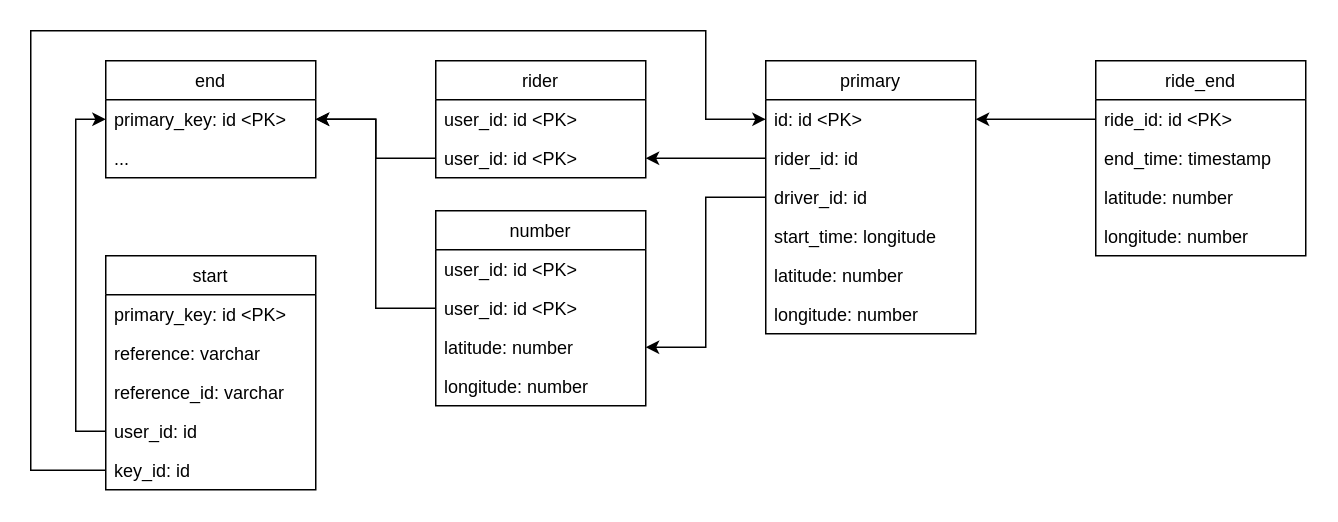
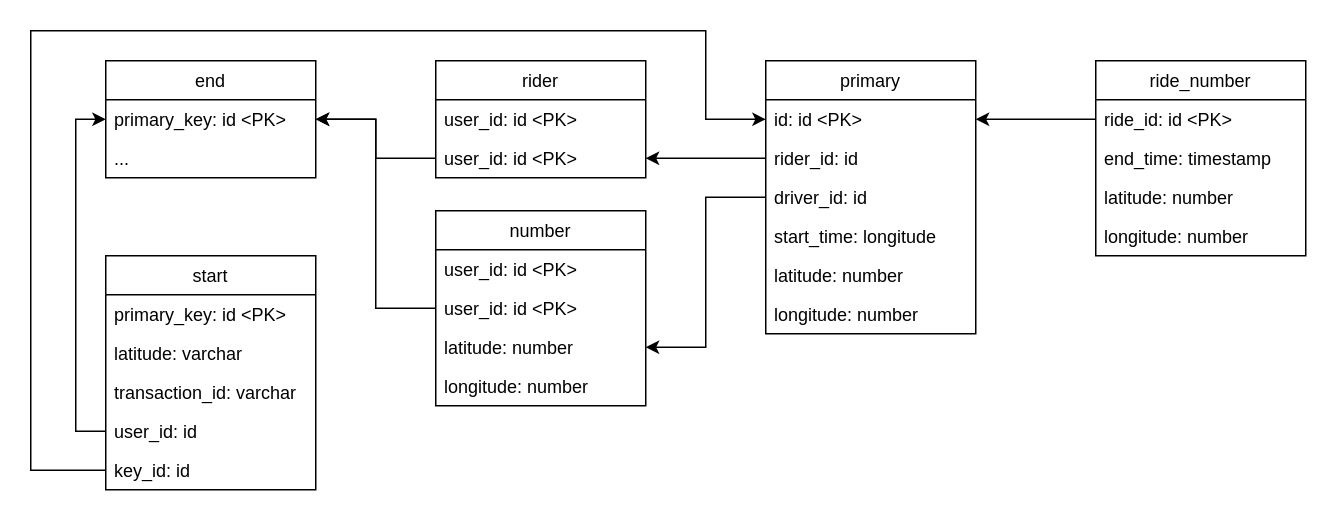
node "ride_end": label "ride_end" -> "ride_number"
node "reference: varchar": label "reference: varchar" -> "latitude: varchar"
node "reference_id: varchar": label "reference_id: varchar" -> "transaction_id: varchar"
